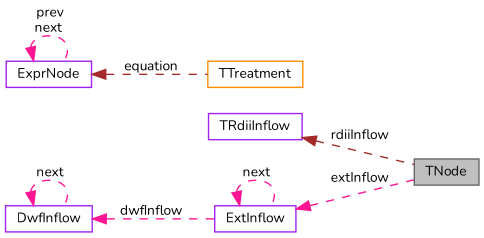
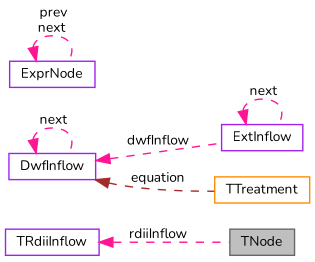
edge "TTreatment" -> "ExprNode": now "TTreatment" -> "DwfInflow"
edge "TNode" -> "TRdiiInflow": color brown -> deeppink
edge "TNode" -> "ExtInflow": removed, label "extInflow"
